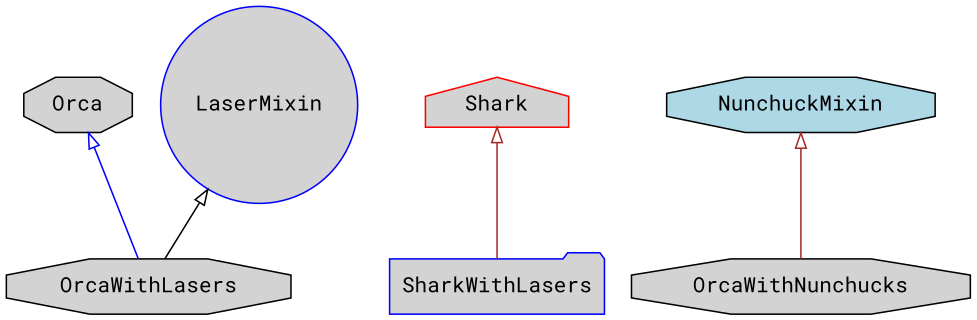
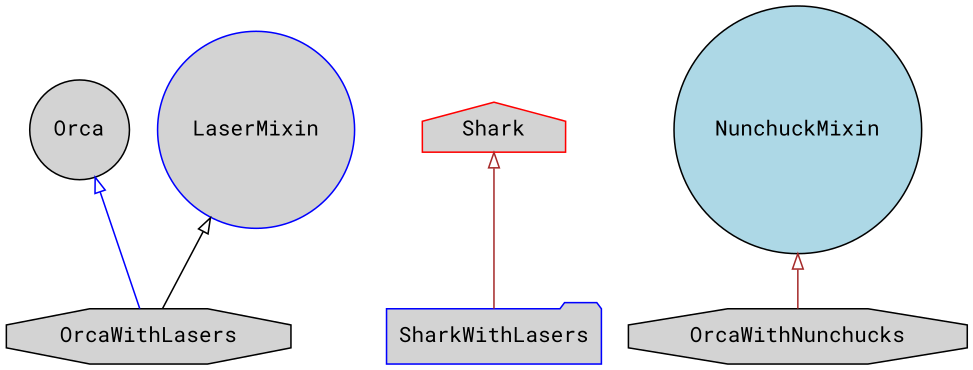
node "Orca": shape octagon -> circle
node "NunchuckMixin": shape octagon -> circle
